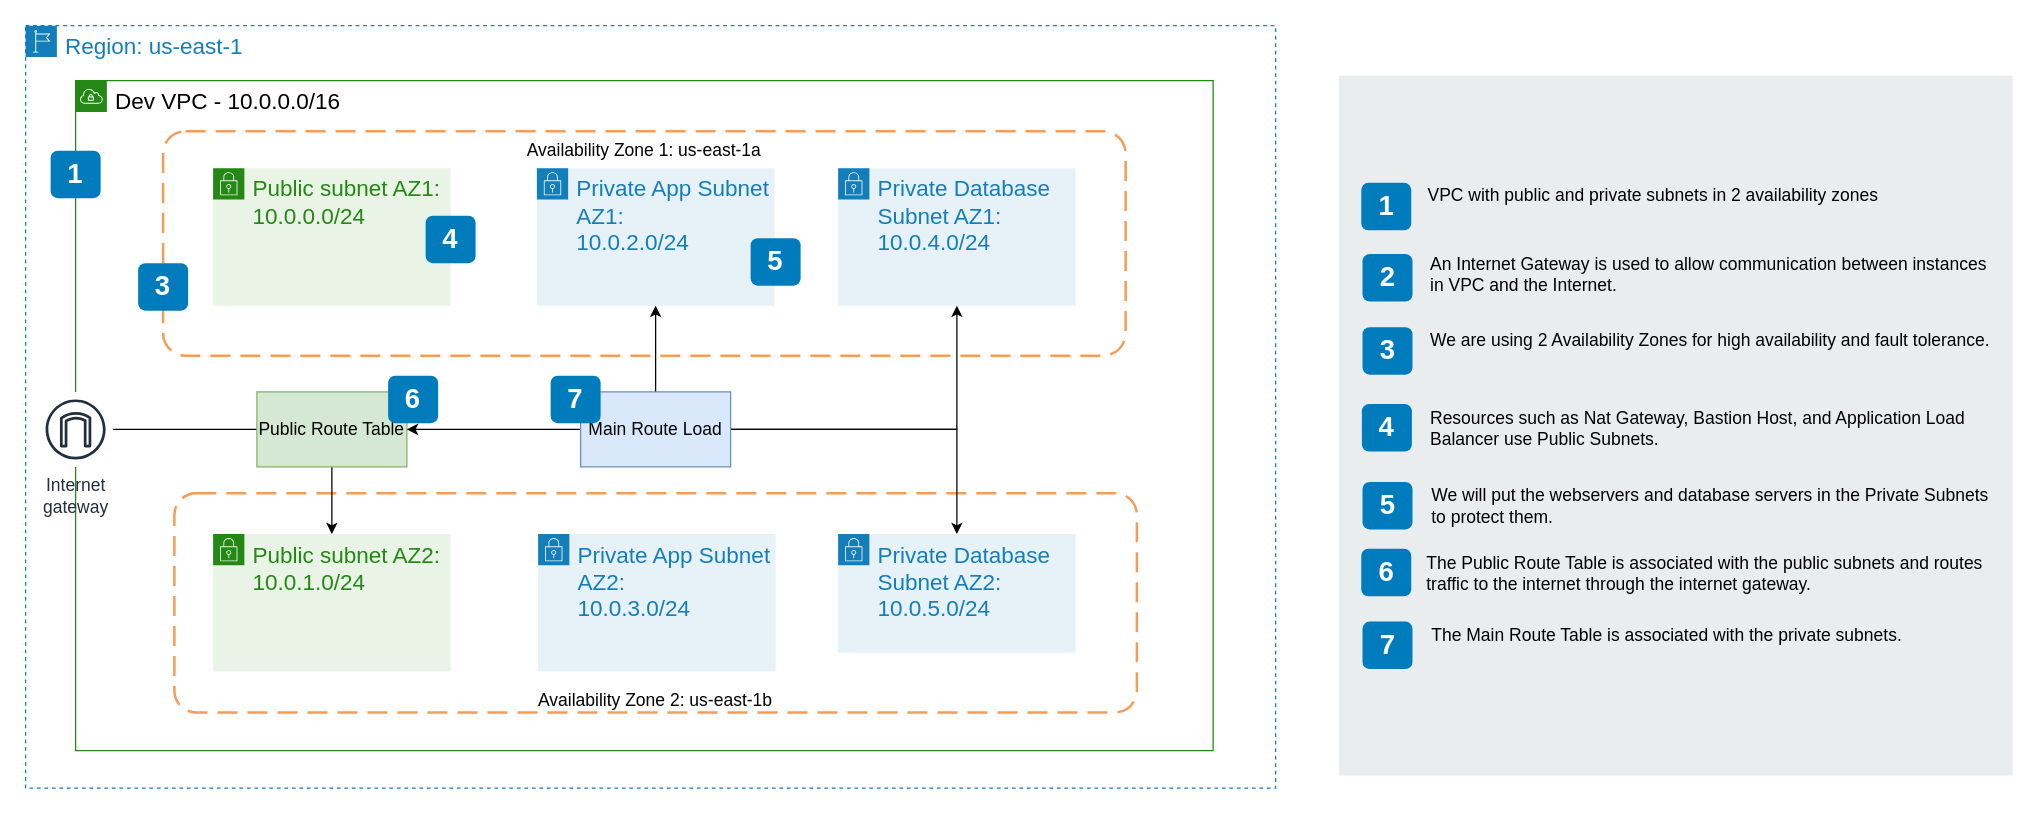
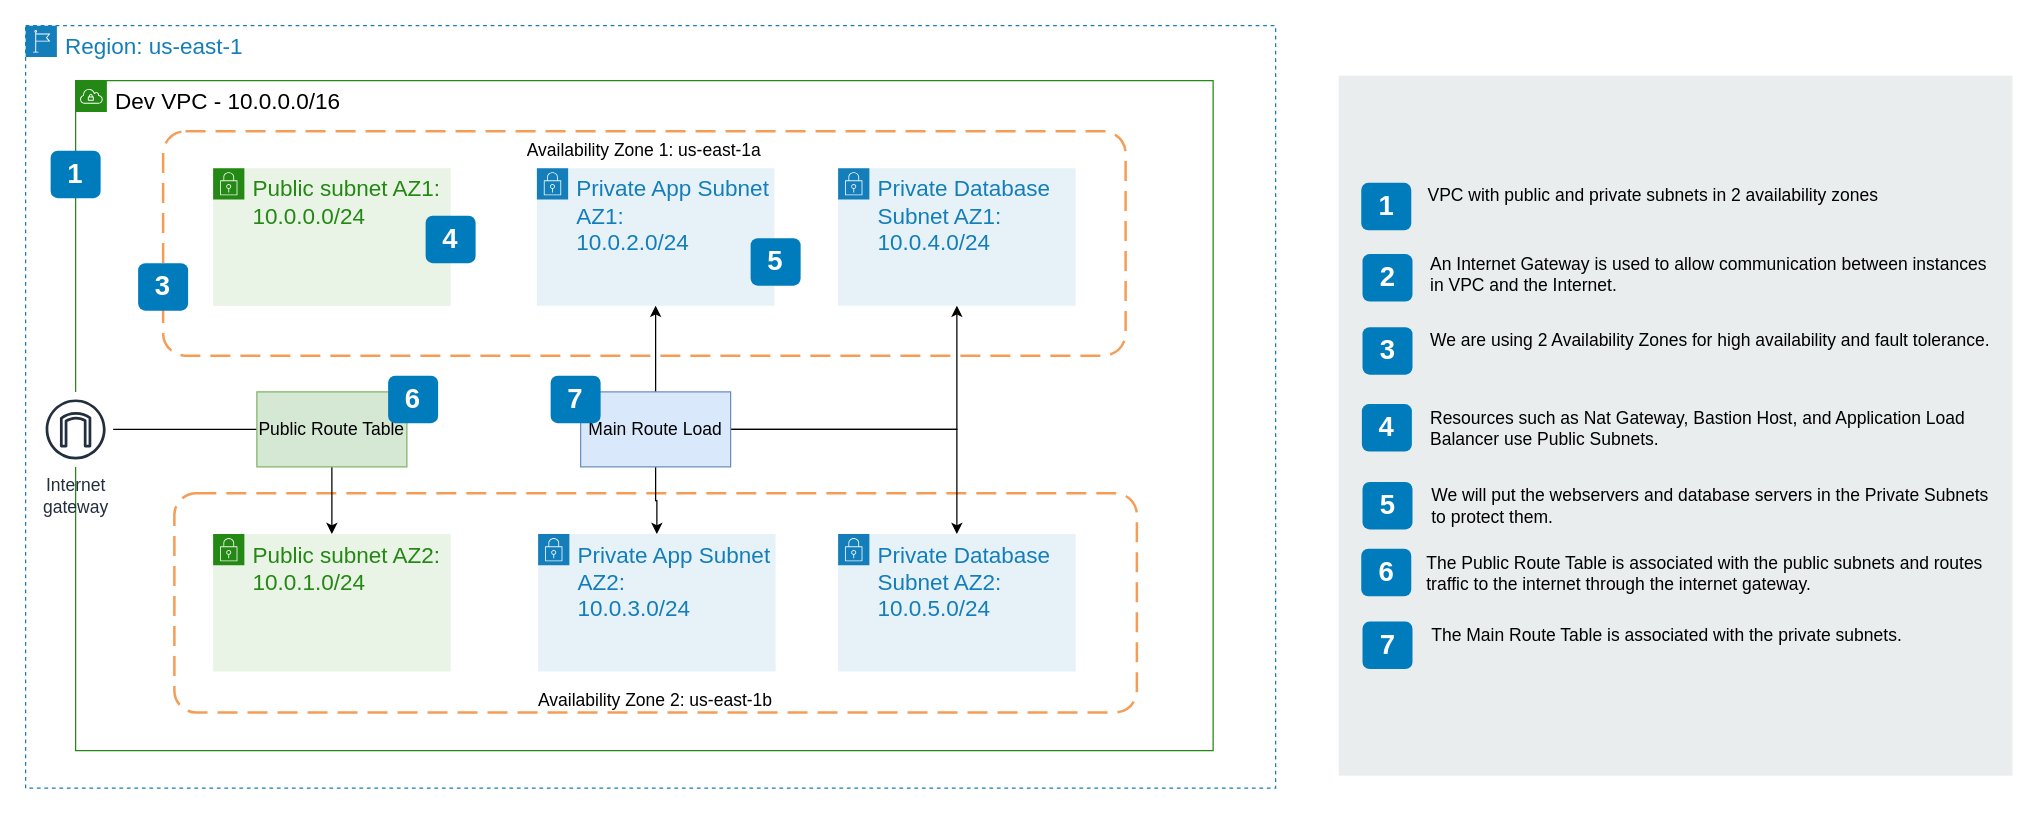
edge "Main Route Load" -> "Public Route Table": now "Main Route Load" -> "Private App Subnet AZ2: 10.0.3.0/24"
node "Private Database Subnet AZ2: 10.0.5.0/24": size 238x119 -> 238x138
